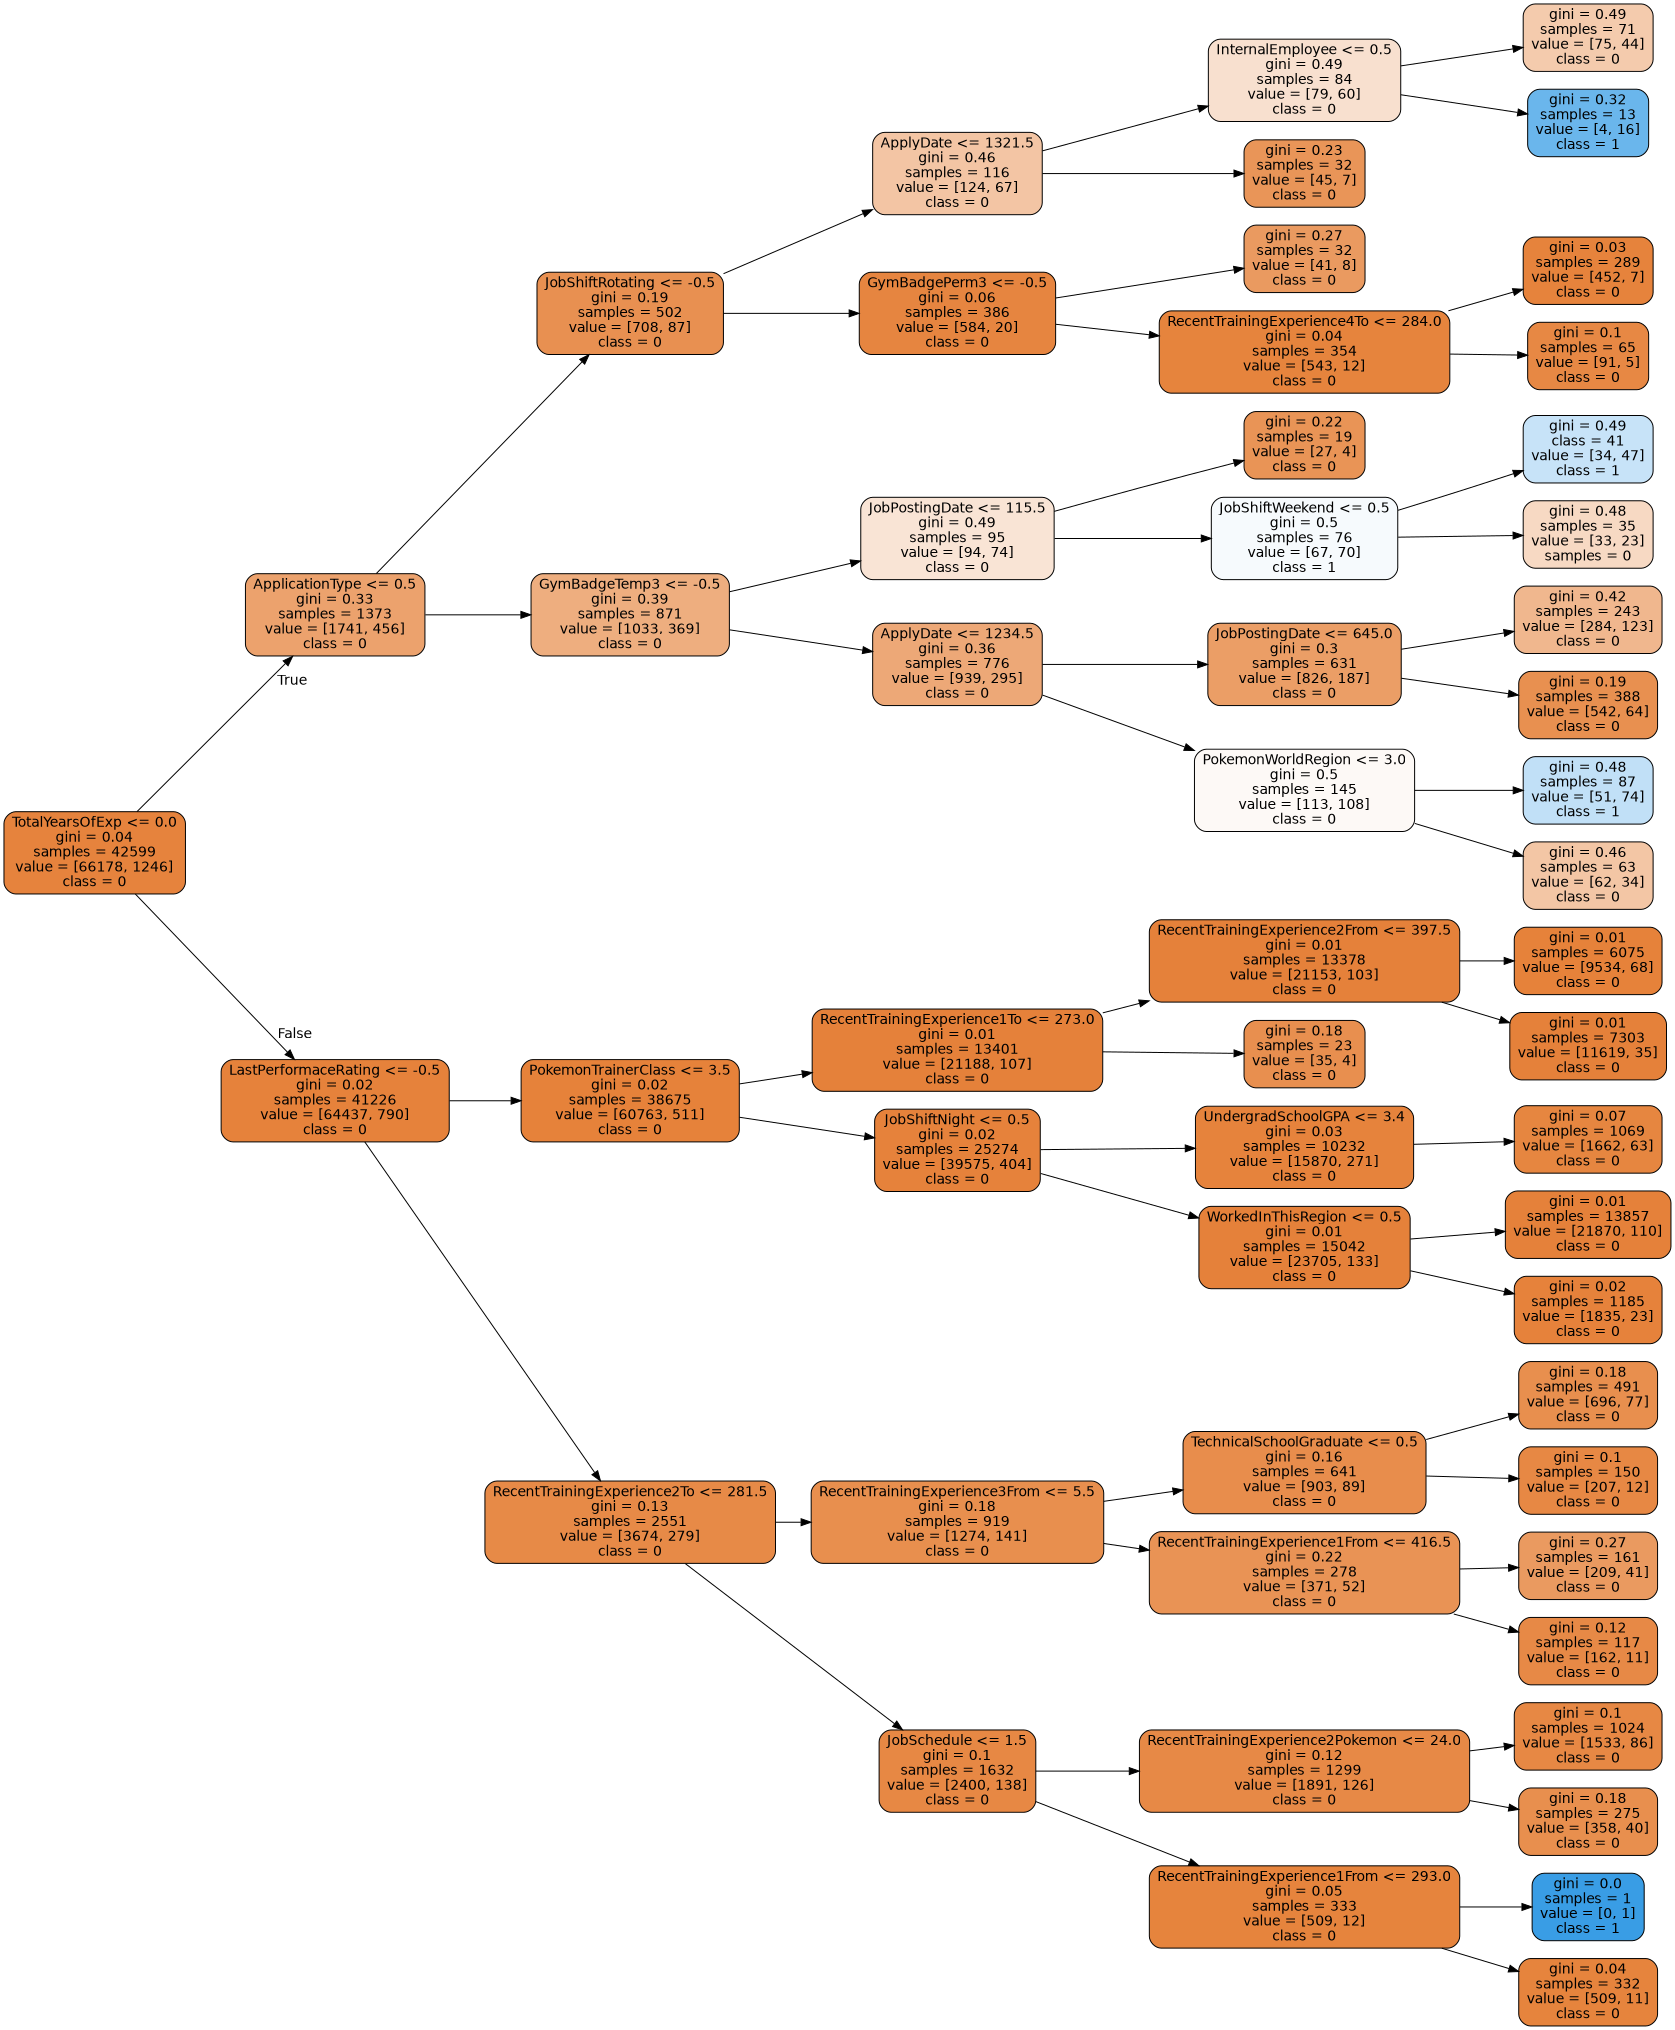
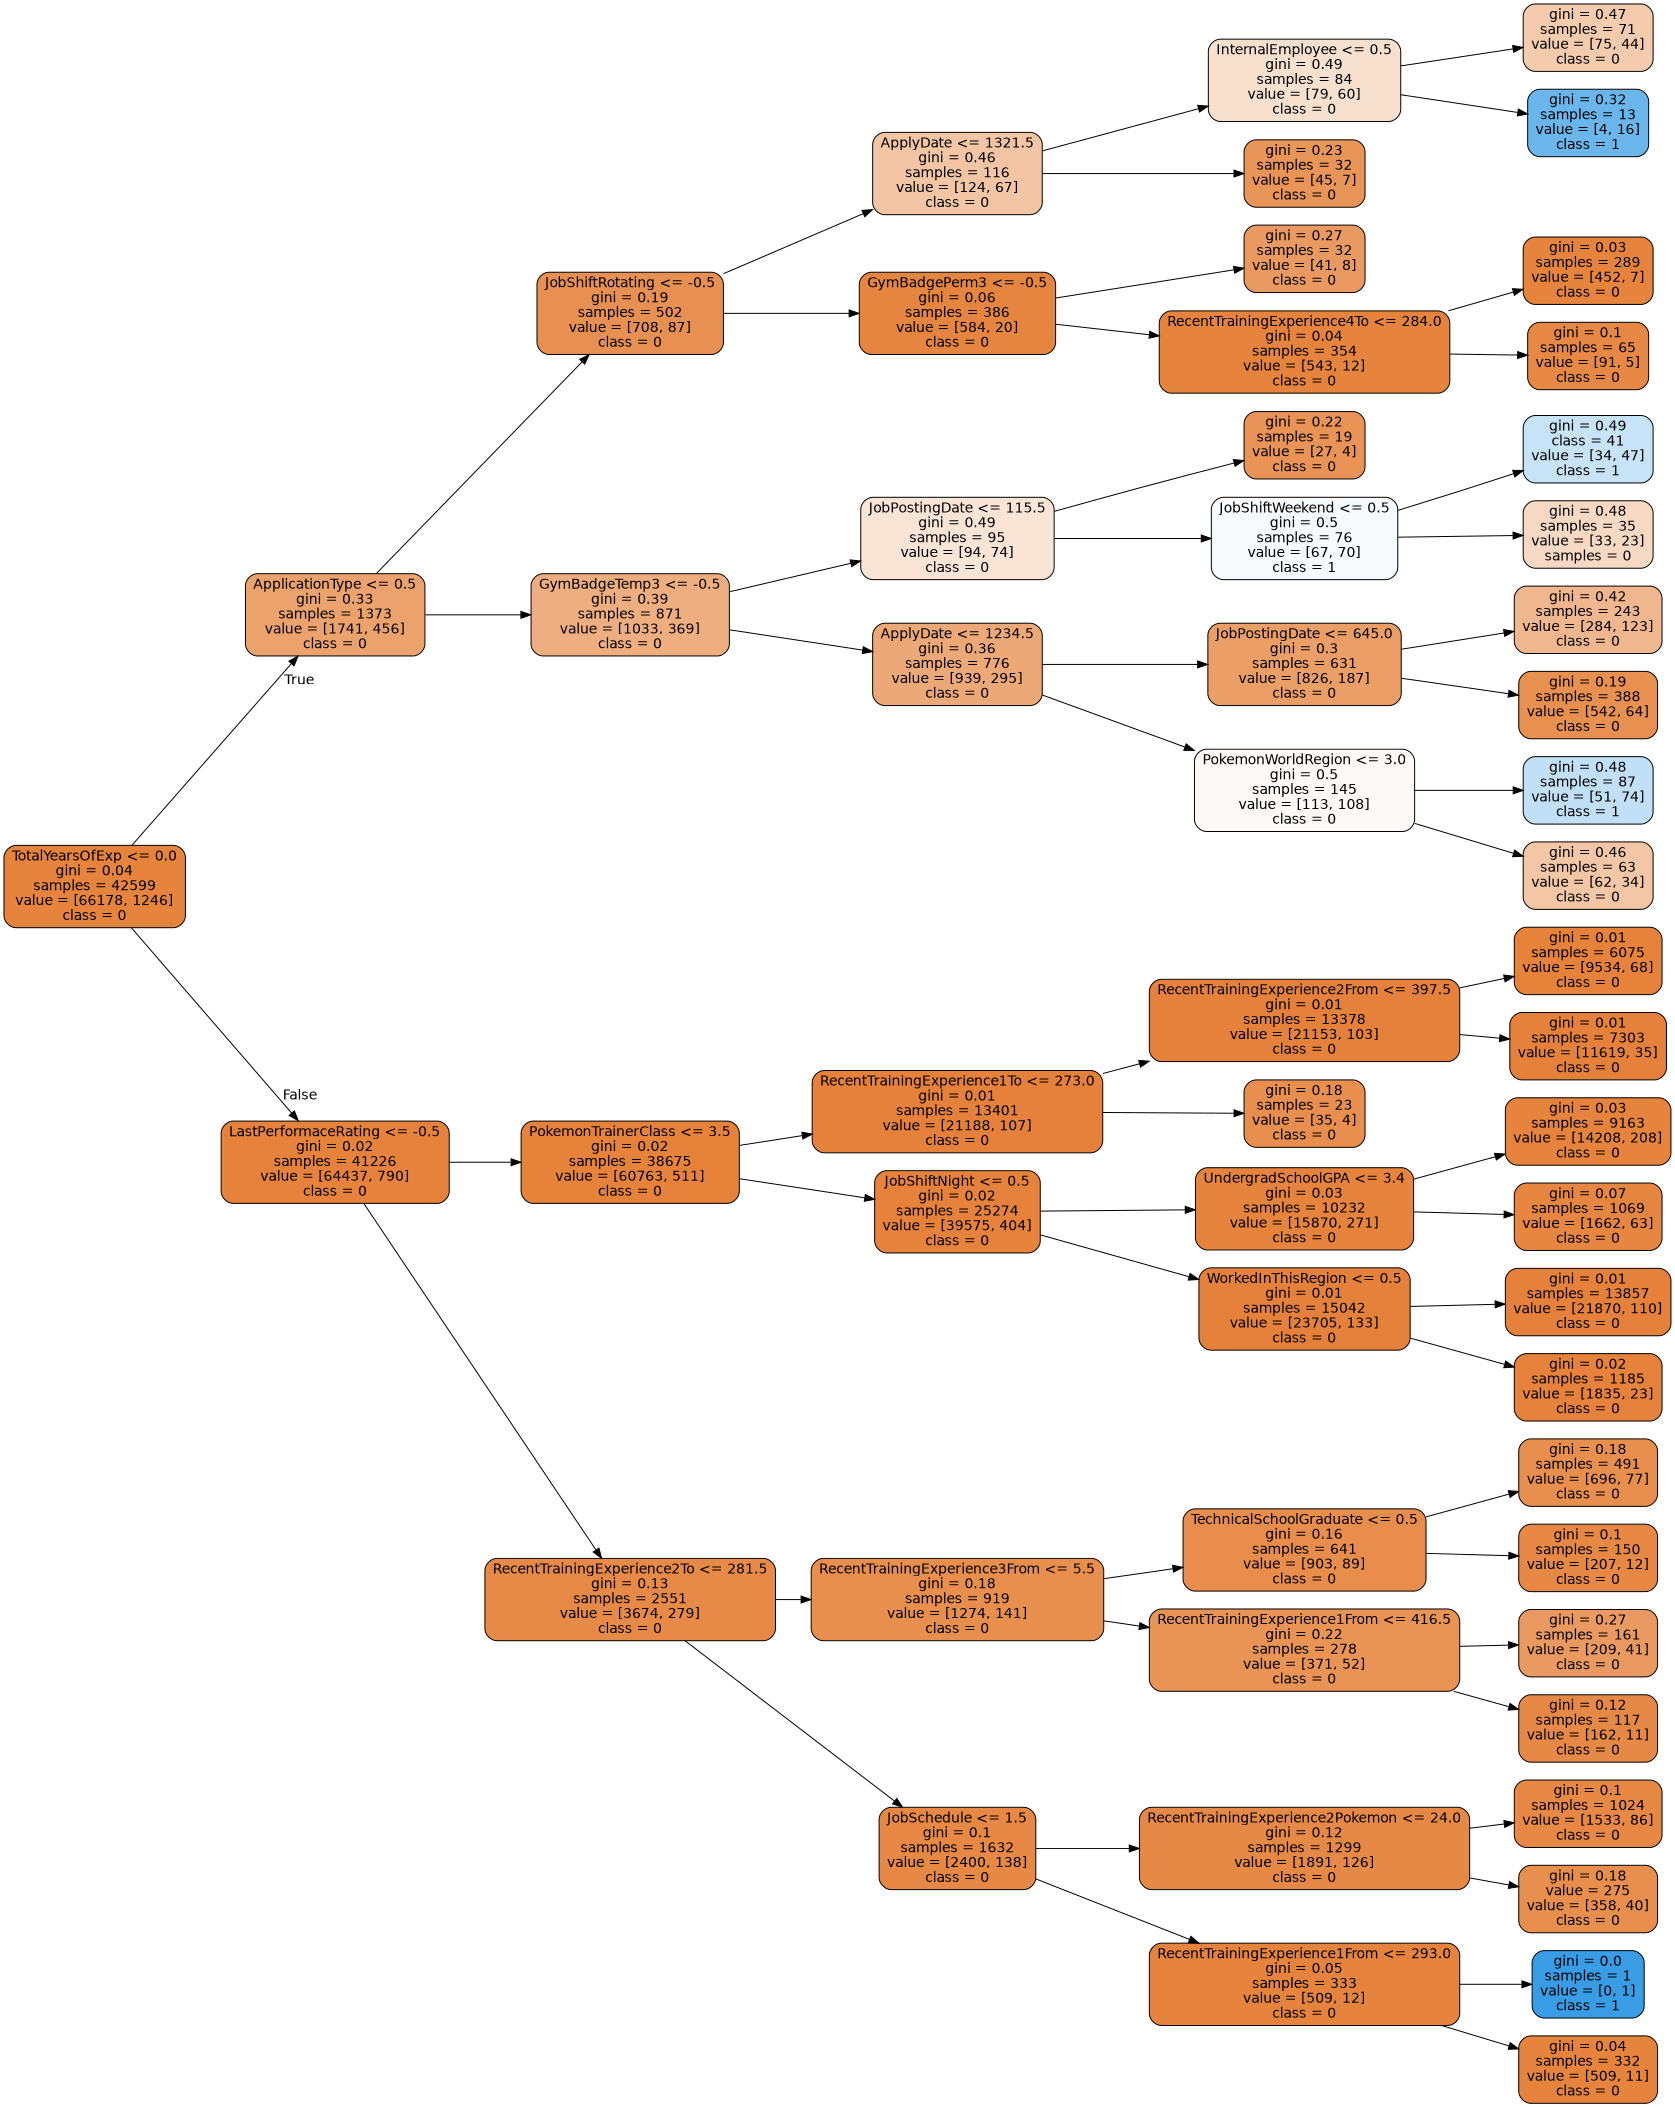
node "gini = 0.49 samples = 71 value = [75, 44] class = 0": label "gini = 0.49 samples = 71 value = [75, 44] class = 0" -> "gini = 0.47 samples = 71 value = [75, 44] class = 0"
node "gini = 0.03 samples = 9163 value = [14208, 208] class = 0": added
node "gini = 0.18 samples = 275 value = [358, 40] class = 0": label "gini = 0.18 samples = 275 value = [358, 40] class = 0" -> "gini = 0.18 value = 275 value = [358, 40] class = 0"
